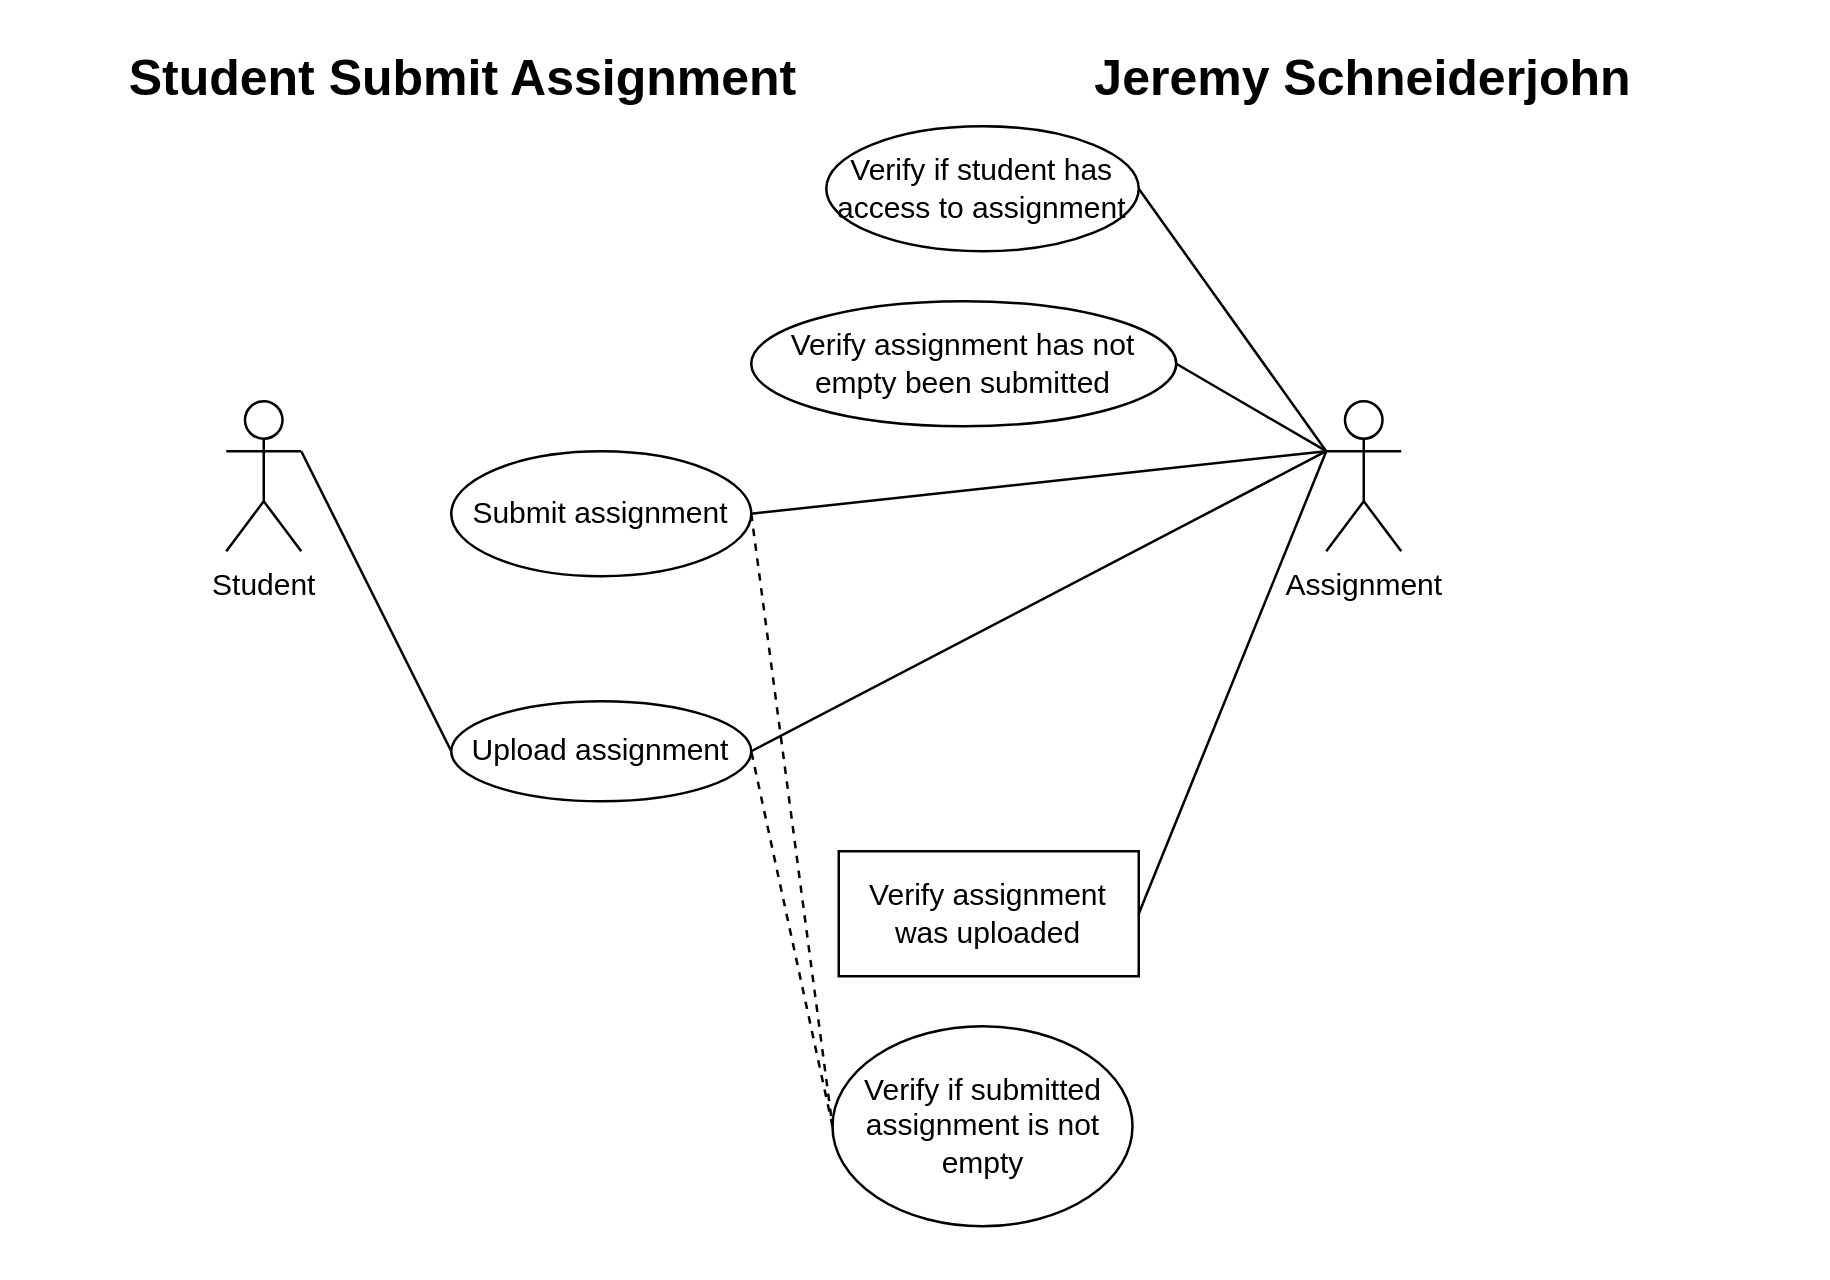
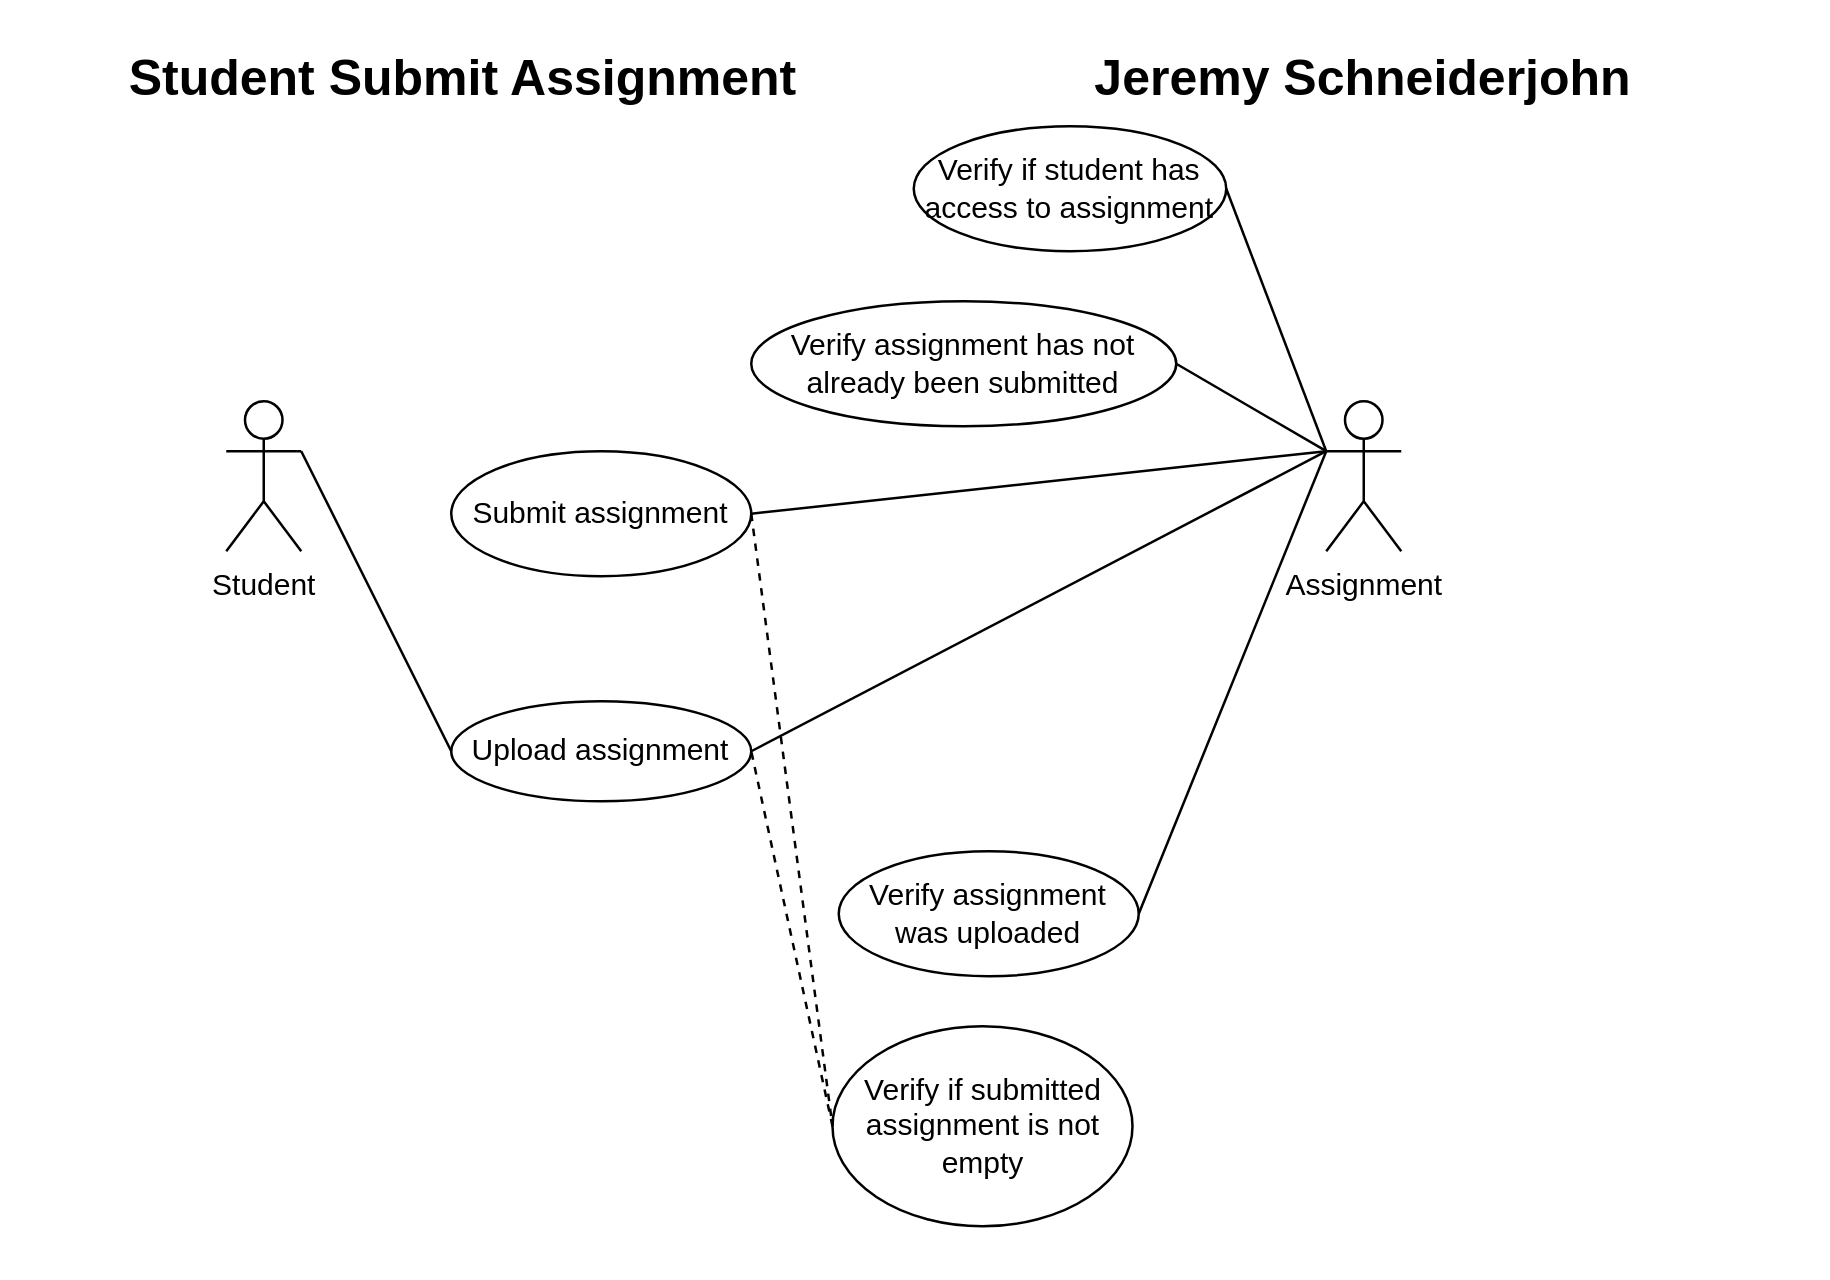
node "Verify if student has access to assignment": moved (983, 189) -> (1070, 189)
node "Verify assignment has not empty been submitted": label "Verify assignment has not empty been submitted" -> "Verify assignment has not already been submitted"
node "Verify assignment was uploaded": shape rectangle -> ellipse
